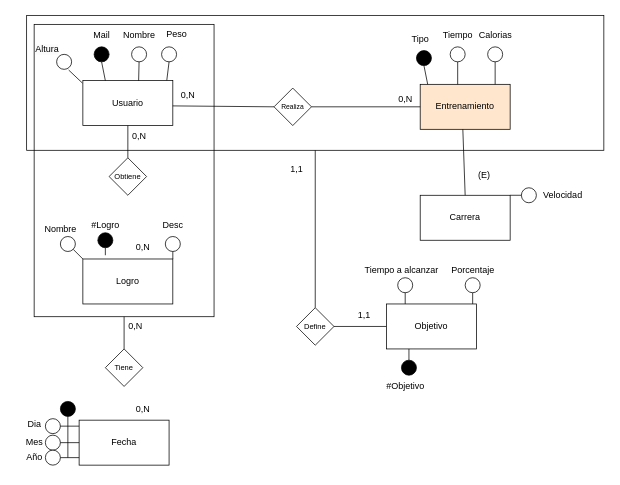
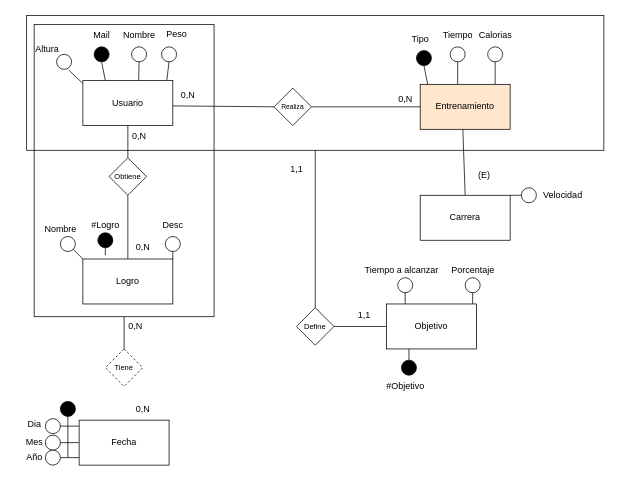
edge "Obtiene" -- "Logro": added
node "Tiene": style solid -> dashed
